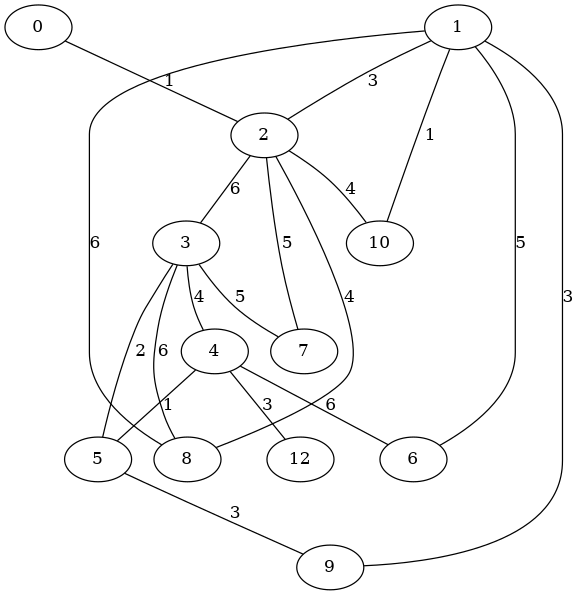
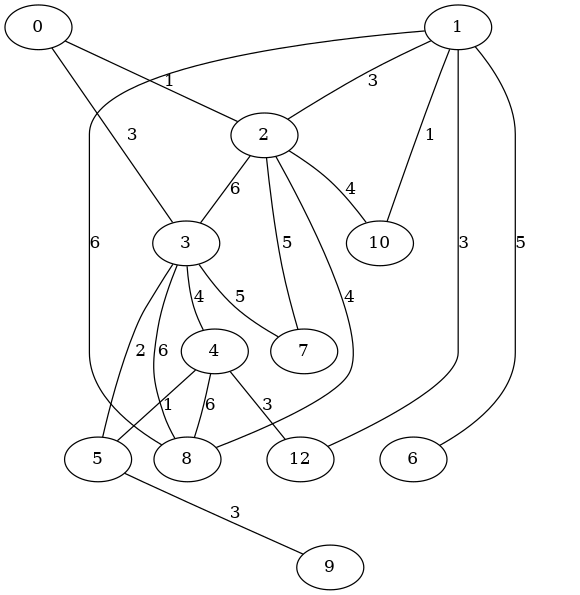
edge "0" -- "3": added, label "3"
edge "1" -- "9": now "1" -- "12"
edge "4" -- "6": now "4" -- "8"
